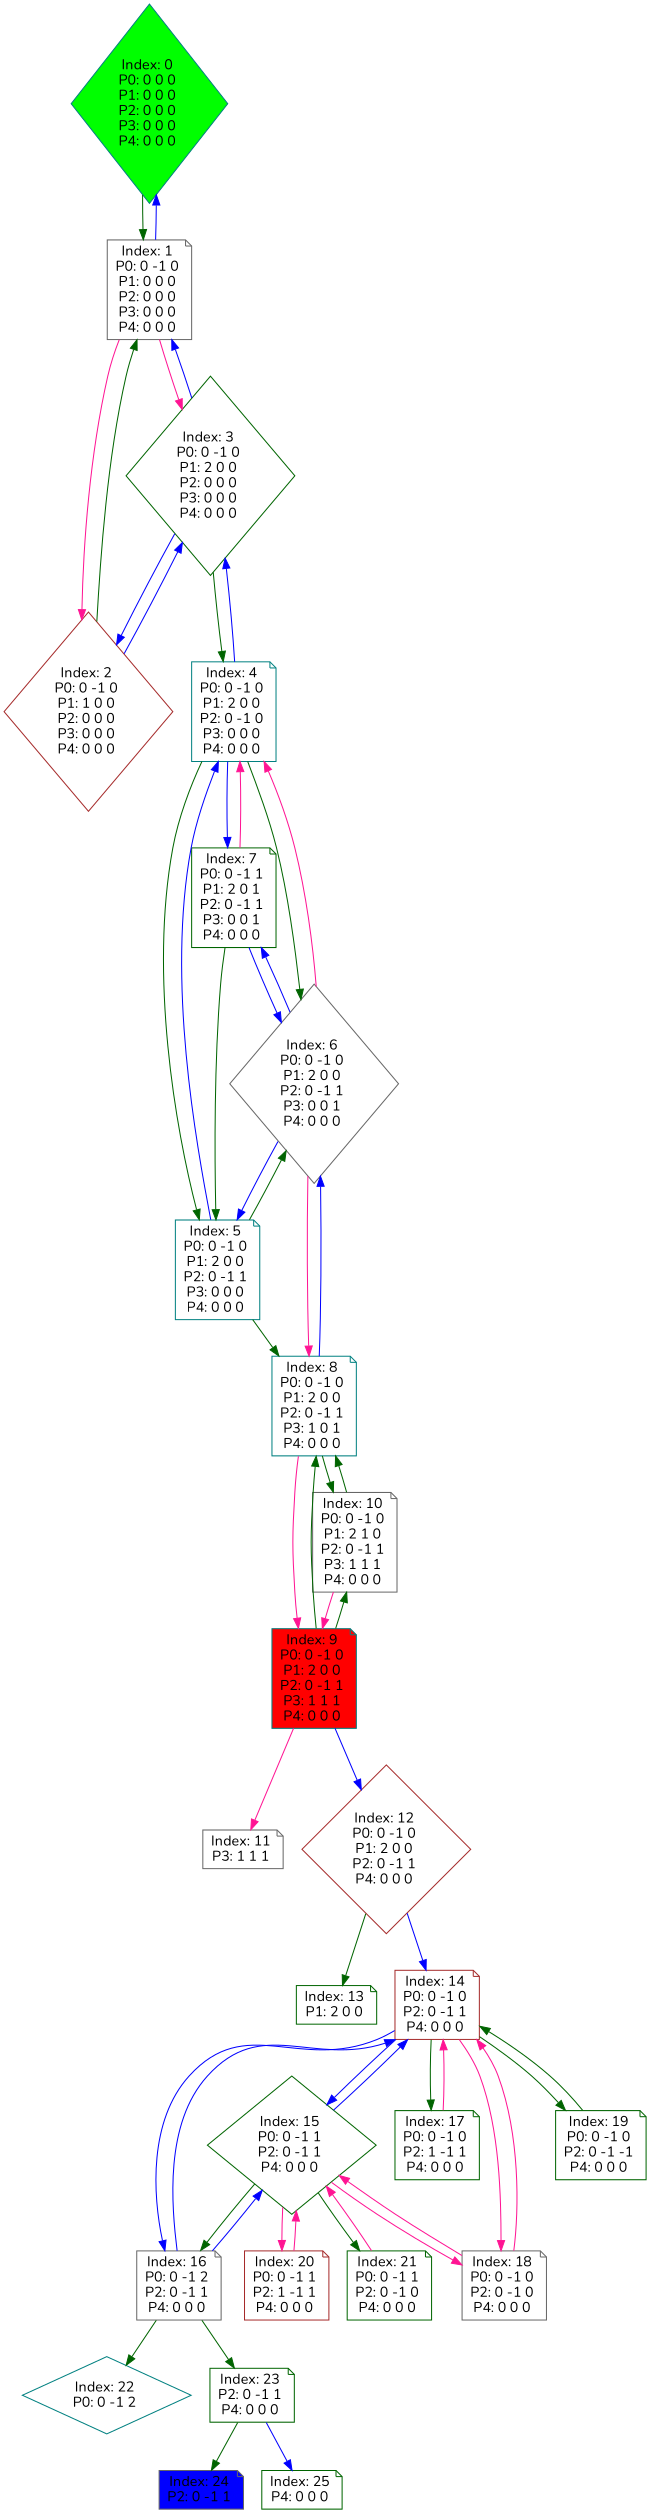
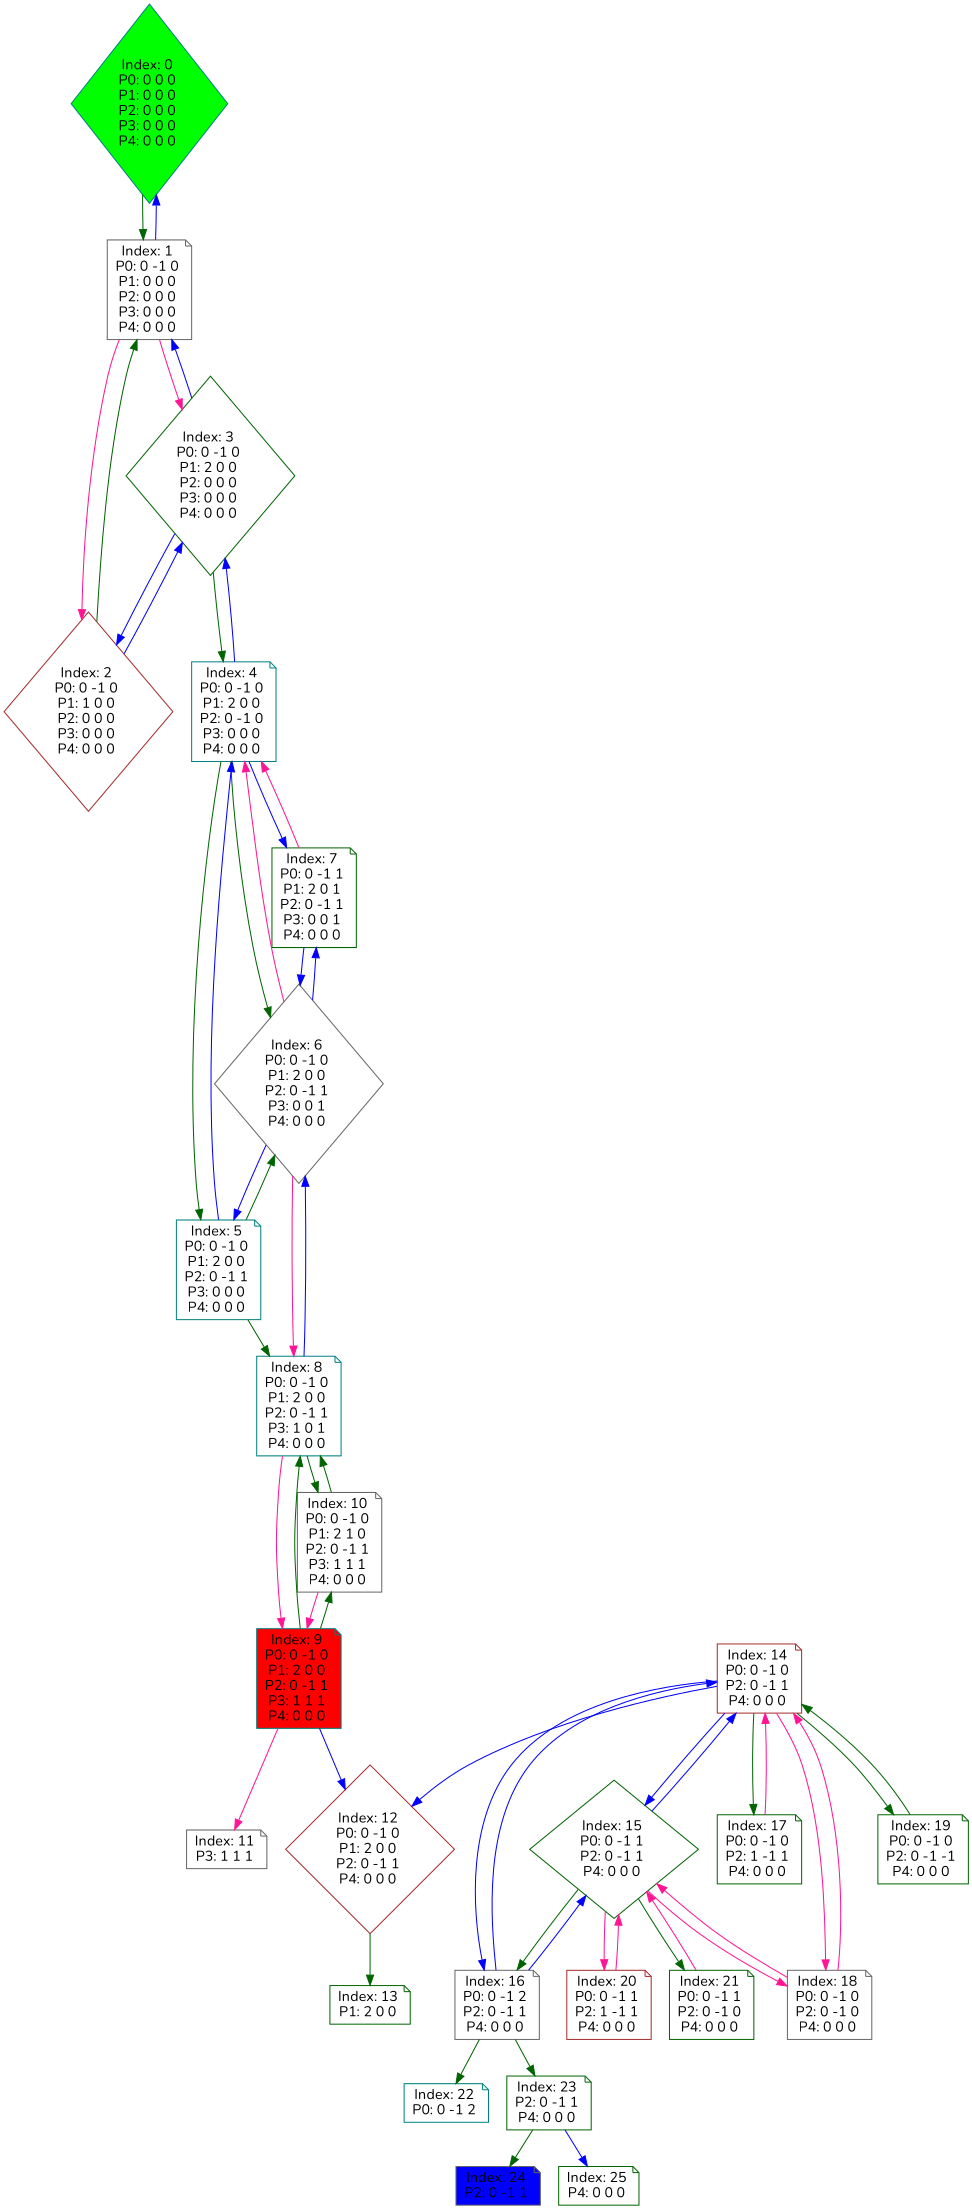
edge "Index: 7 P0: 0 -1 1 P1: 2 0 1 P2: 0 -1 1 P3: 0 0 1 P4: 0 0 0" -> "Index: 5 P0: 0 -1 0 P1: 2 0 0 P2: 0 -1 1 P3: 0 0 0 P4: 0 0 0": removed
edge "Index: 12 P0: 0 -1 0 P1: 2 0 0 P2: 0 -1 1 P4: 0 0 0" -> "Index: 14 P0: 0 -1 0 P2: 0 -1 1 P4: 0 0 0": reversed
node "Index: 22 P0: 0 -1 2": shape diamond -> note
